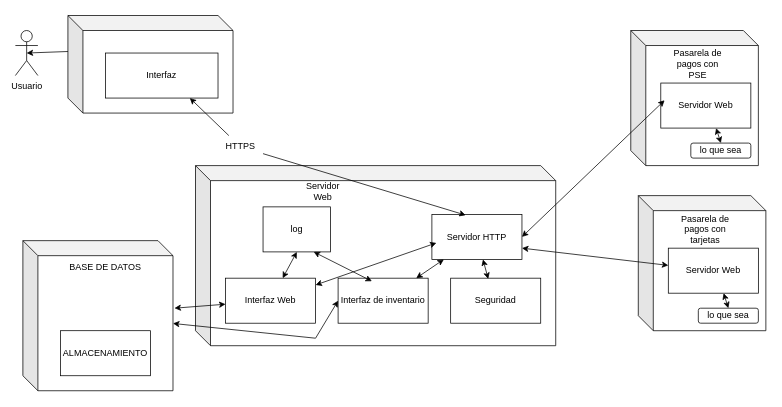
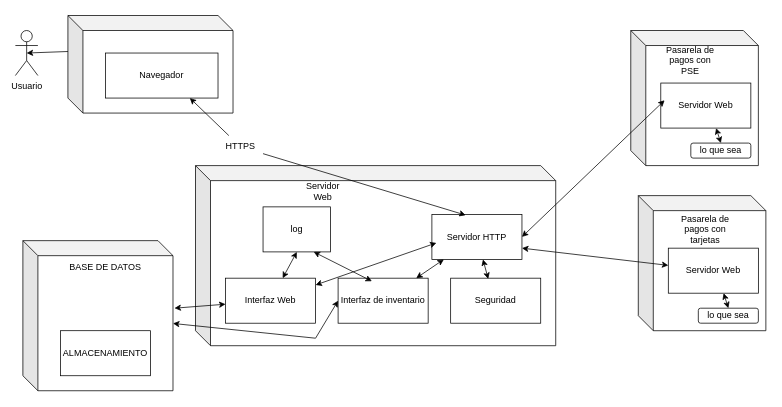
node "Pasarela de pagos con PSE": moved (697, 64) -> (689, 60)
node "Interfaz": label "Interfaz" -> "Navegador"
